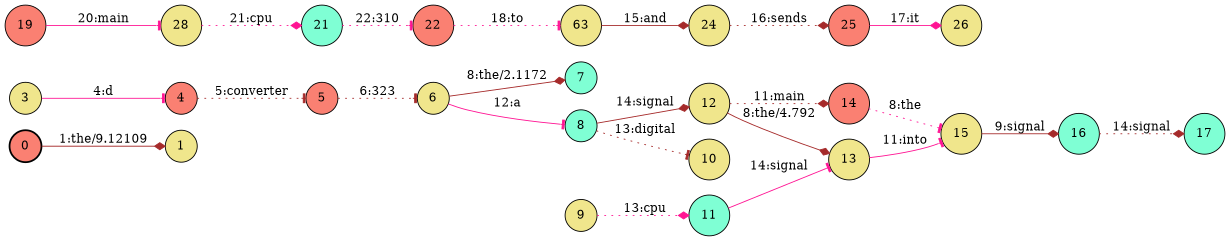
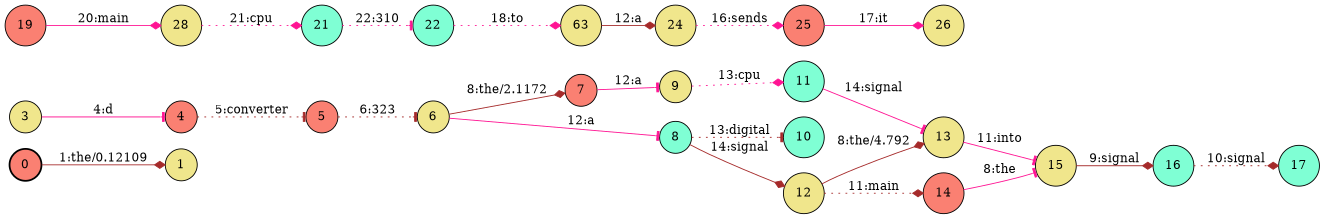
edge "63" -> "24": label "15:and" -> "12:a"
edge "19" -> "28": arrowhead tee -> diamond
node "22": fillcolor salmon -> aquamarine
edge "22" -> "63": arrowhead tee -> diamond
edge "24" -> "25": color brown -> deeppink
node "7": fillcolor aquamarine -> salmon
edge "7" -> "9": added, label "12:a"
edge "14" -> "15": style dotted -> solid
edge "16" -> "17": label "14:signal" -> "10:signal"
edge "0" -> "1": label "1:the/9.12109" -> "1:the/0.12109"
node "10": fillcolor khaki -> aquamarine
